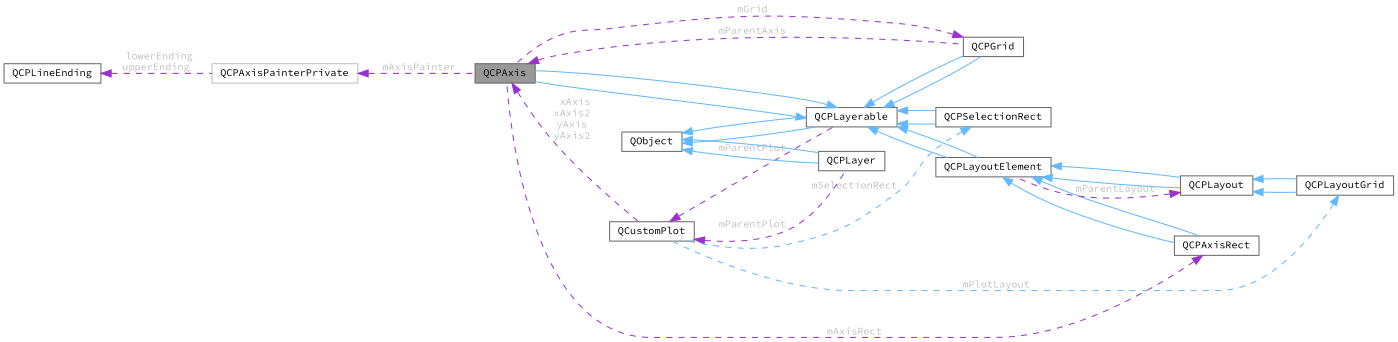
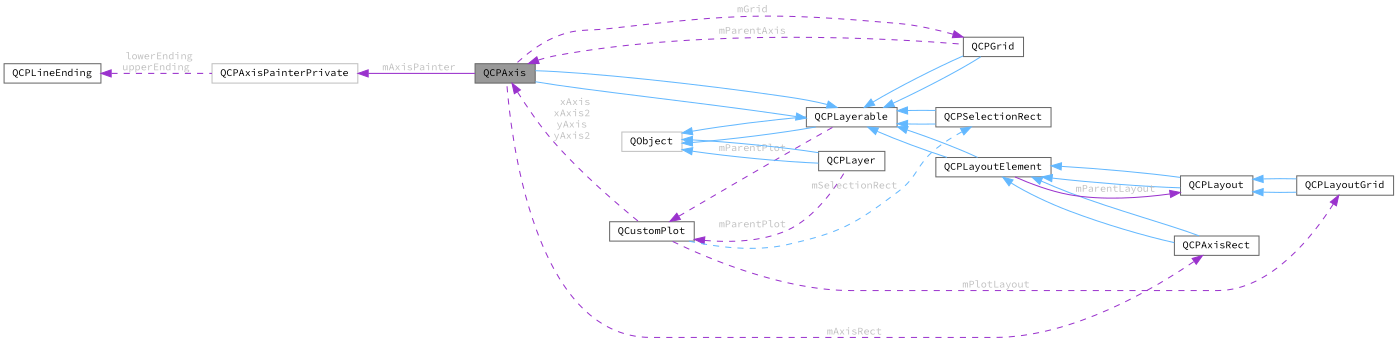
edge "QCPAxis" -> "QCPAxisPainterPrivate": style dashed -> solid
node "QObject": color gray40 -> grey75
edge "QCPLayoutElement" -> "QCPLayout": style dashed -> solid
edge "QCustomPlot" -> "QCPLayoutGrid": color steelblue1 -> darkorchid3
